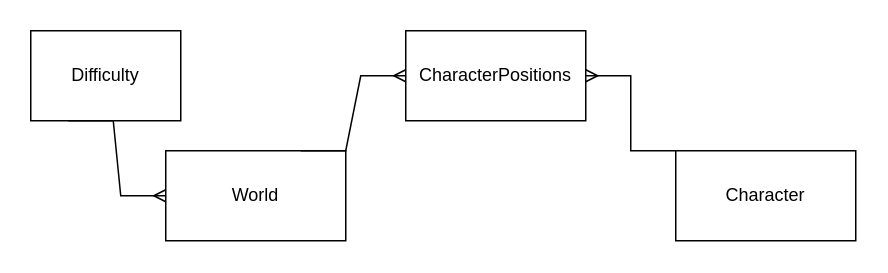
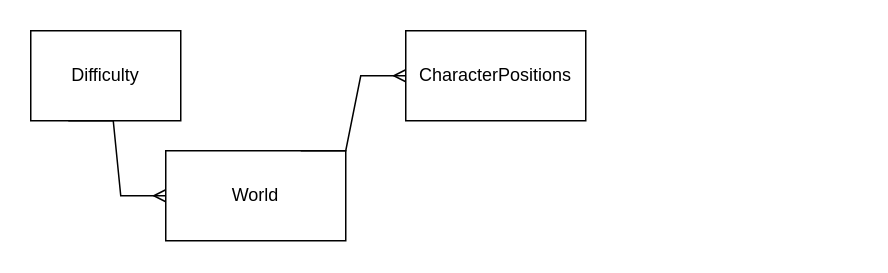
edge "Character" -> "CharacterPositions": removed
node "Character": removed
